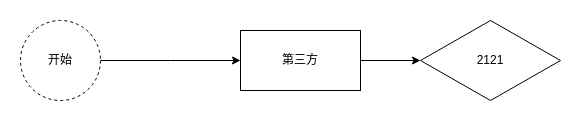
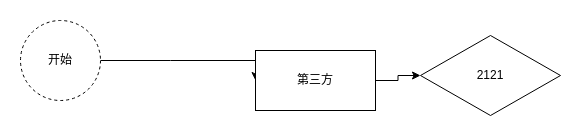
node "第三方": moved (301, 61) -> (316, 81)
node "2121": moved (491, 61) -> (491, 76)
